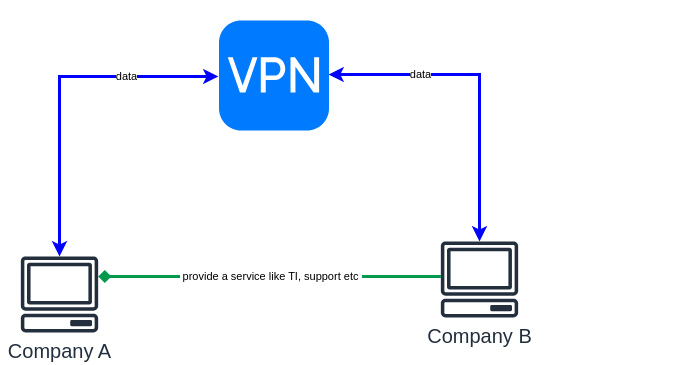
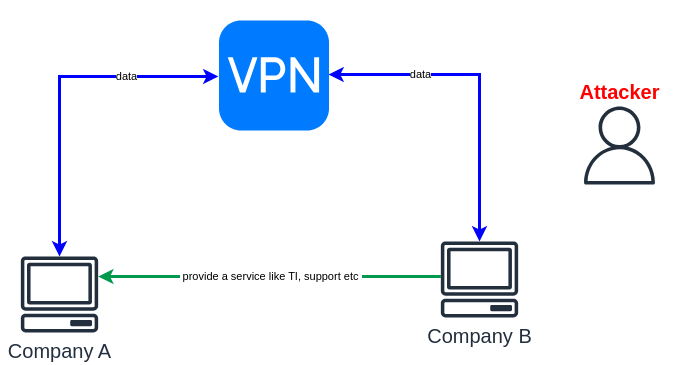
node "Attacker": added
edge "Company B" -> "Company A": arrowhead diamond -> classic
